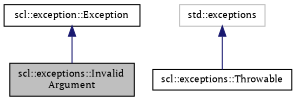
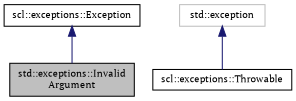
node "scl::exception::Exception": label "scl::exception::Exception" -> "scl::exceptions::Exception"
node "std::exceptions": label "std::exceptions" -> "std::exception"
node "scl::exceptions::Invalid Argument": label "scl::exceptions::Invalid Argument" -> "std::exceptions::Invalid Argument"
